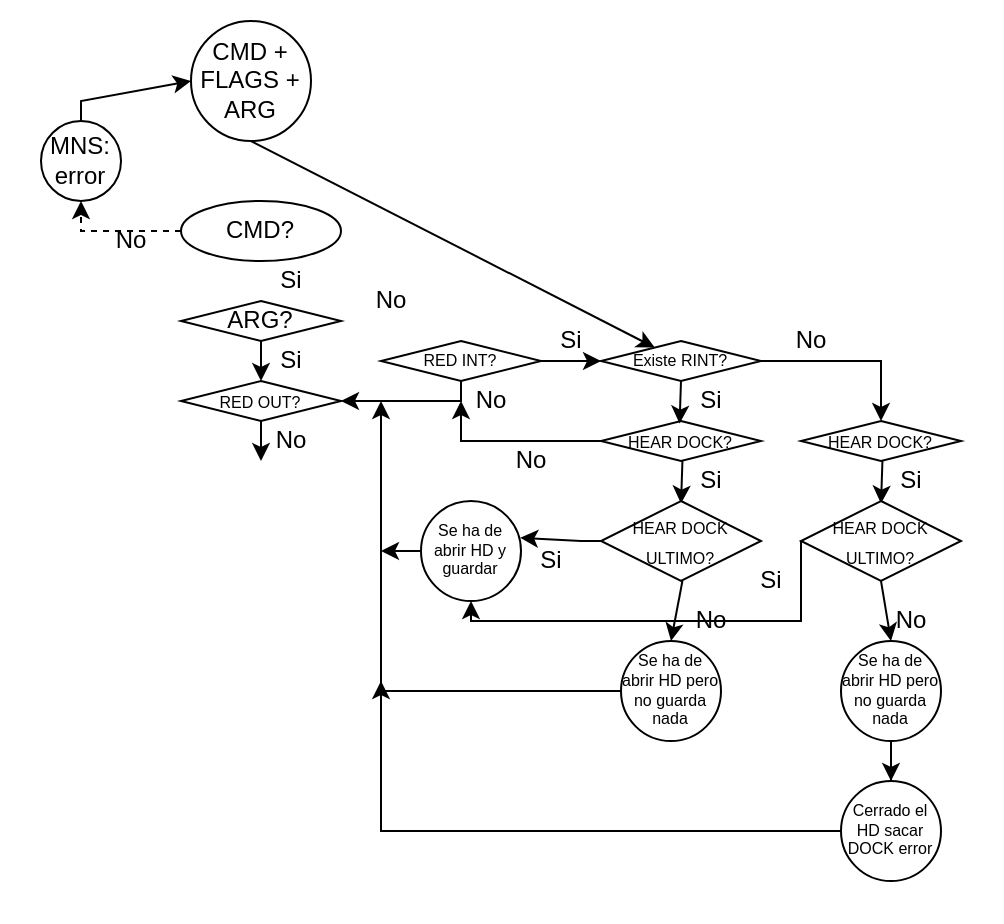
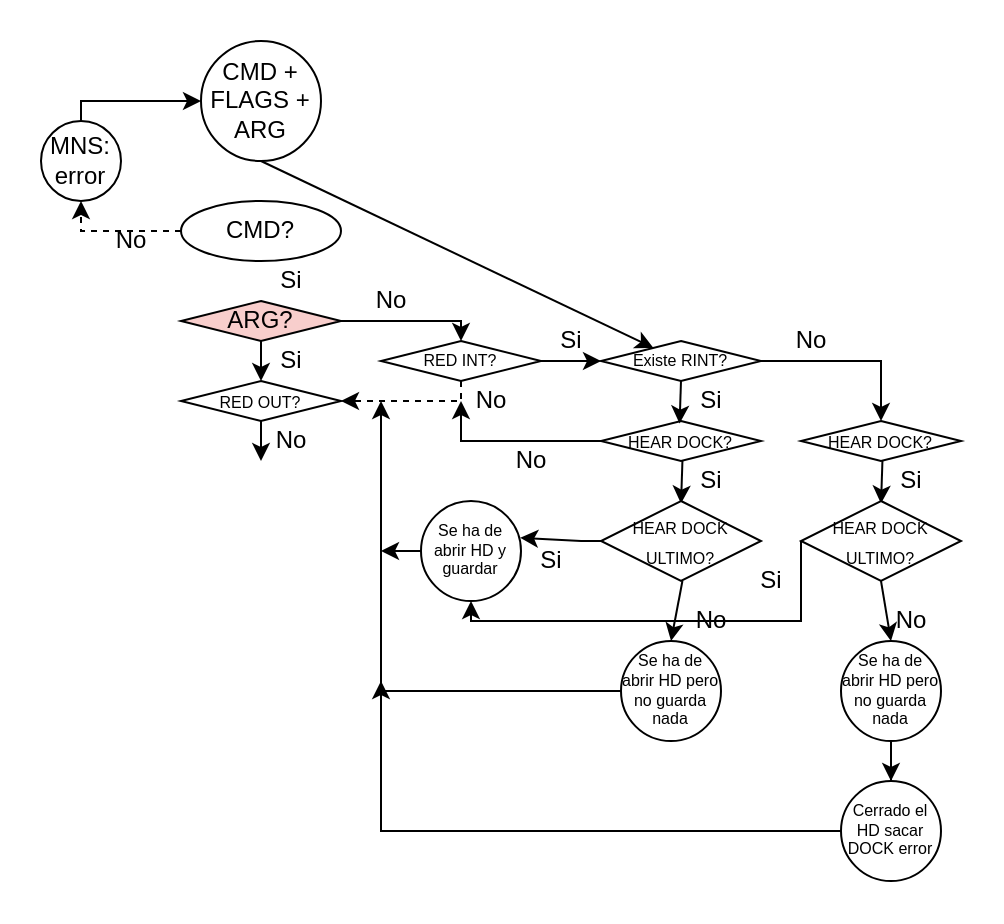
node "CMD + FLAGS + ARG": moved (251, 81) -> (261, 101)
node "ARG?": fillcolor #ffffff -> #f8cecc
edge "ARG?" -> "RED INT?": added
edge "RED INT?" -> "RED OUT?": style solid -> dashed
